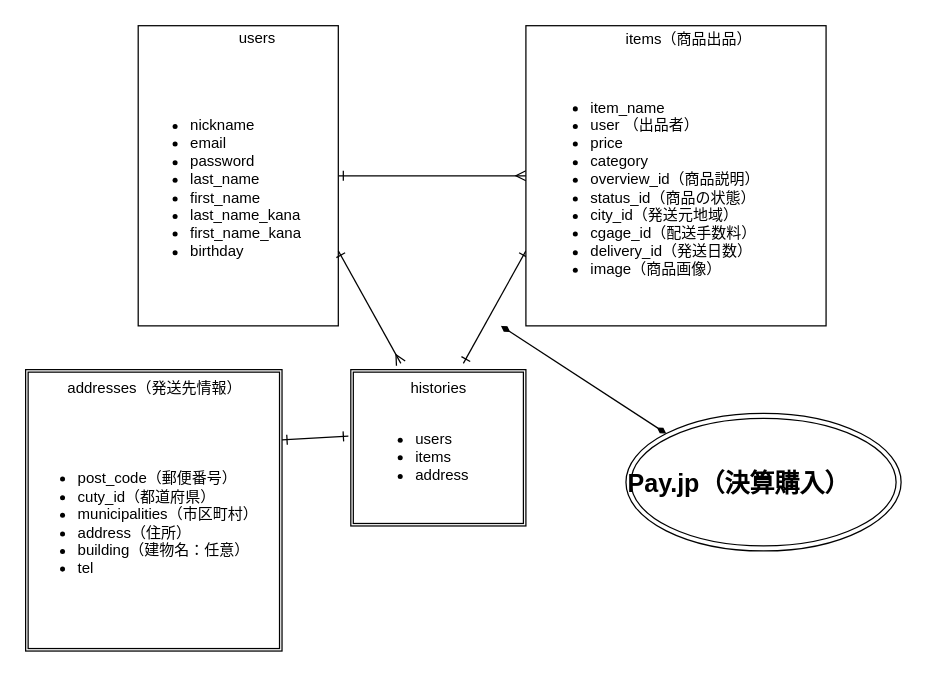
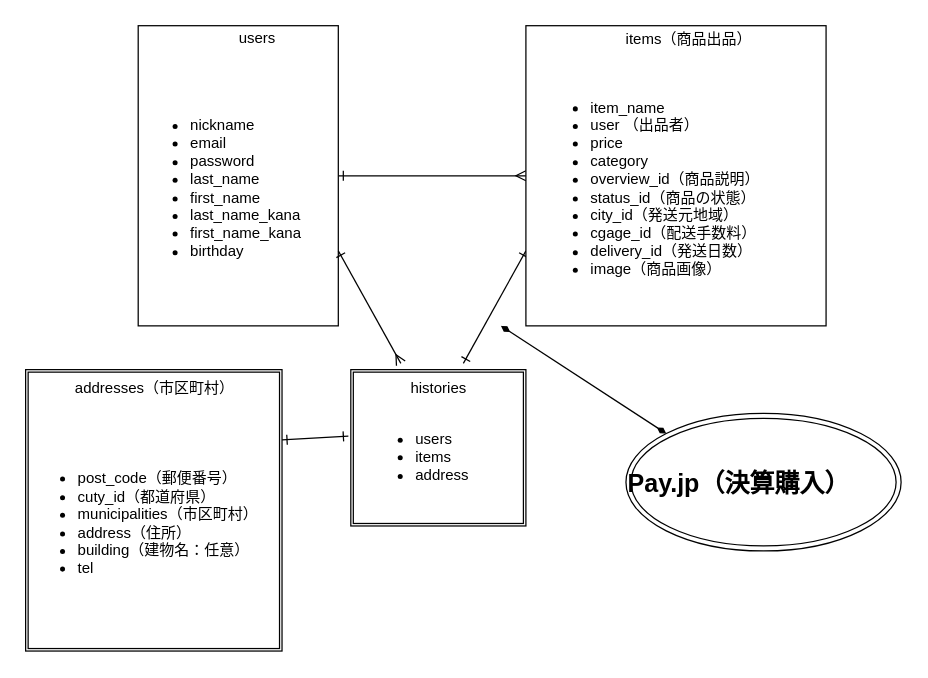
node "addresses（発送先情報）": label "addresses（発送先情報）" -> "addresses（市区町村）"
